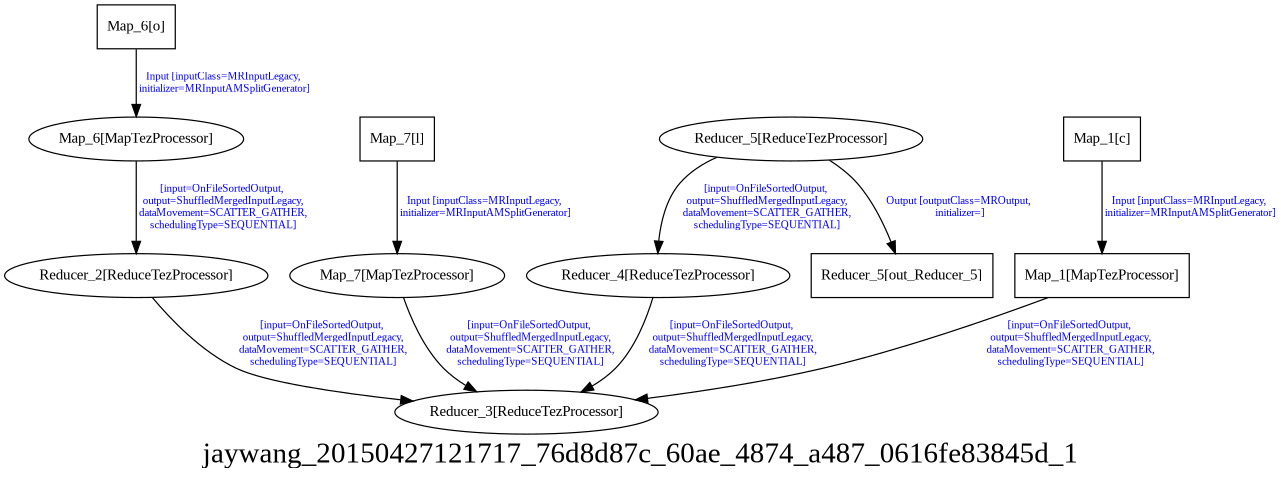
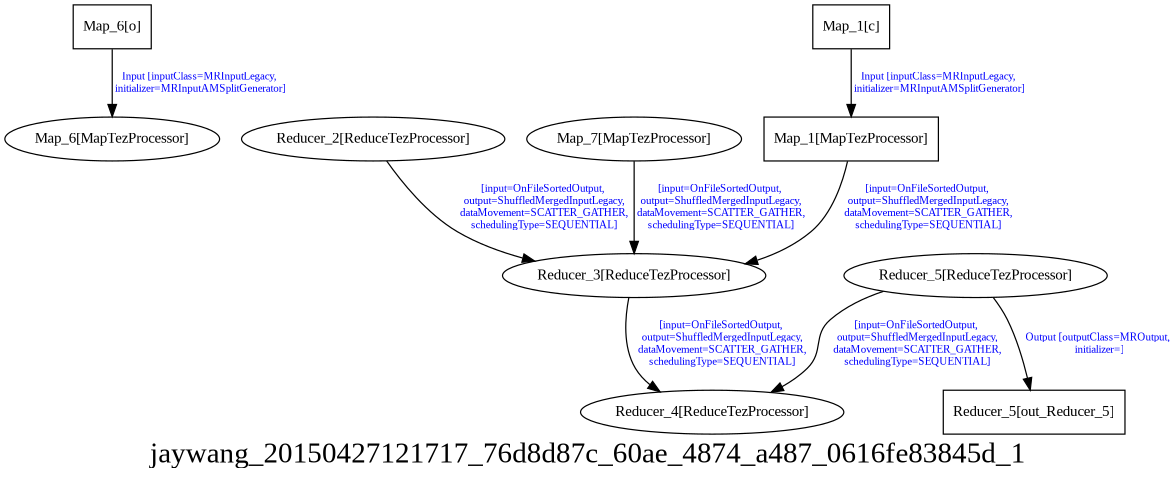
node "Map_7[l]": removed
edge "Map_6[MapTezProcessor]" -> "Reducer_2[ReduceTezProcessor]": removed, label "[input=OnFileSortedOutput, output=ShuffledMergedInputLegacy, dataMovement=SCATTER_GATHER, schedulingType=SEQUENTIAL]"
edge "Reducer_4[ReduceTezProcessor]" -> "Reducer_3[ReduceTezProcessor]": reversed
